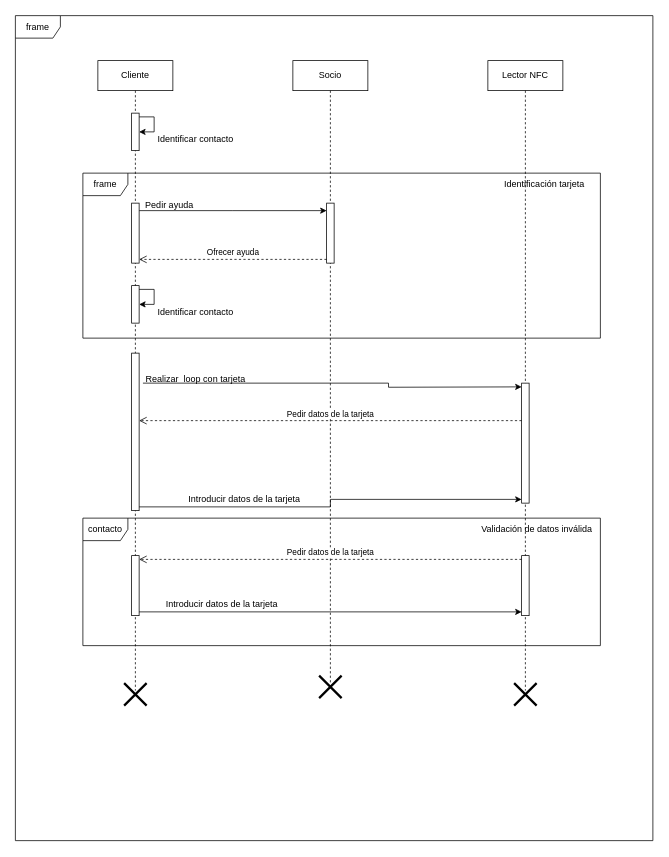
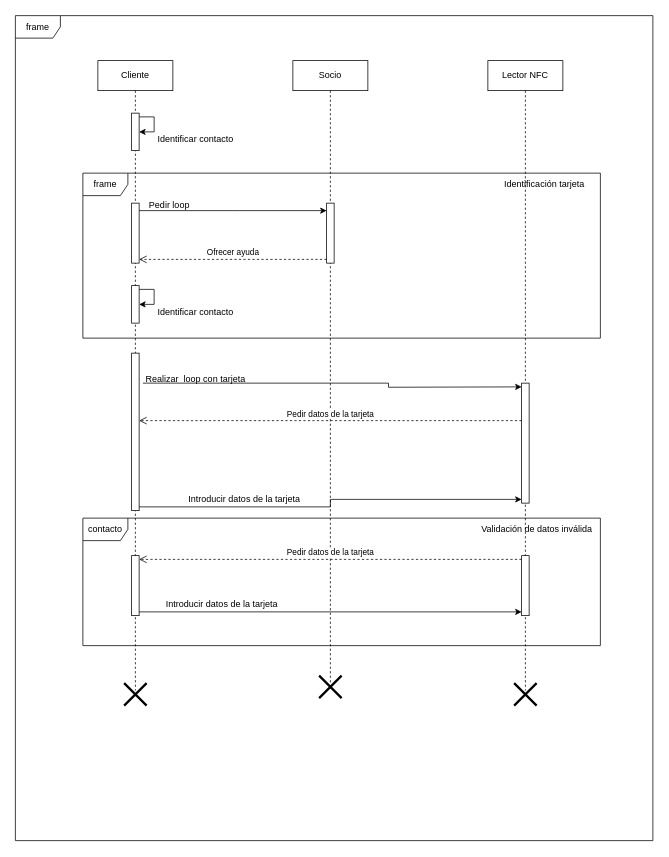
node "Pedir ayuda": label "Pedir ayuda" -> "Pedir loop"
